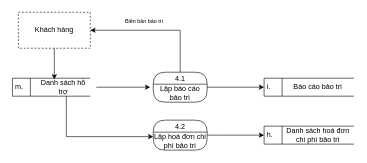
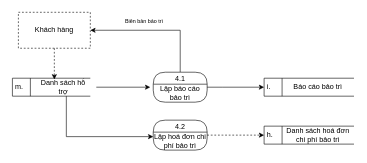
edge "Khách hàng" -> "Danh sách hỗ trợ": style solid -> dashed
edge "Lập hoá đơn chi phí bảo trì" -> "h.": style solid -> dashed
